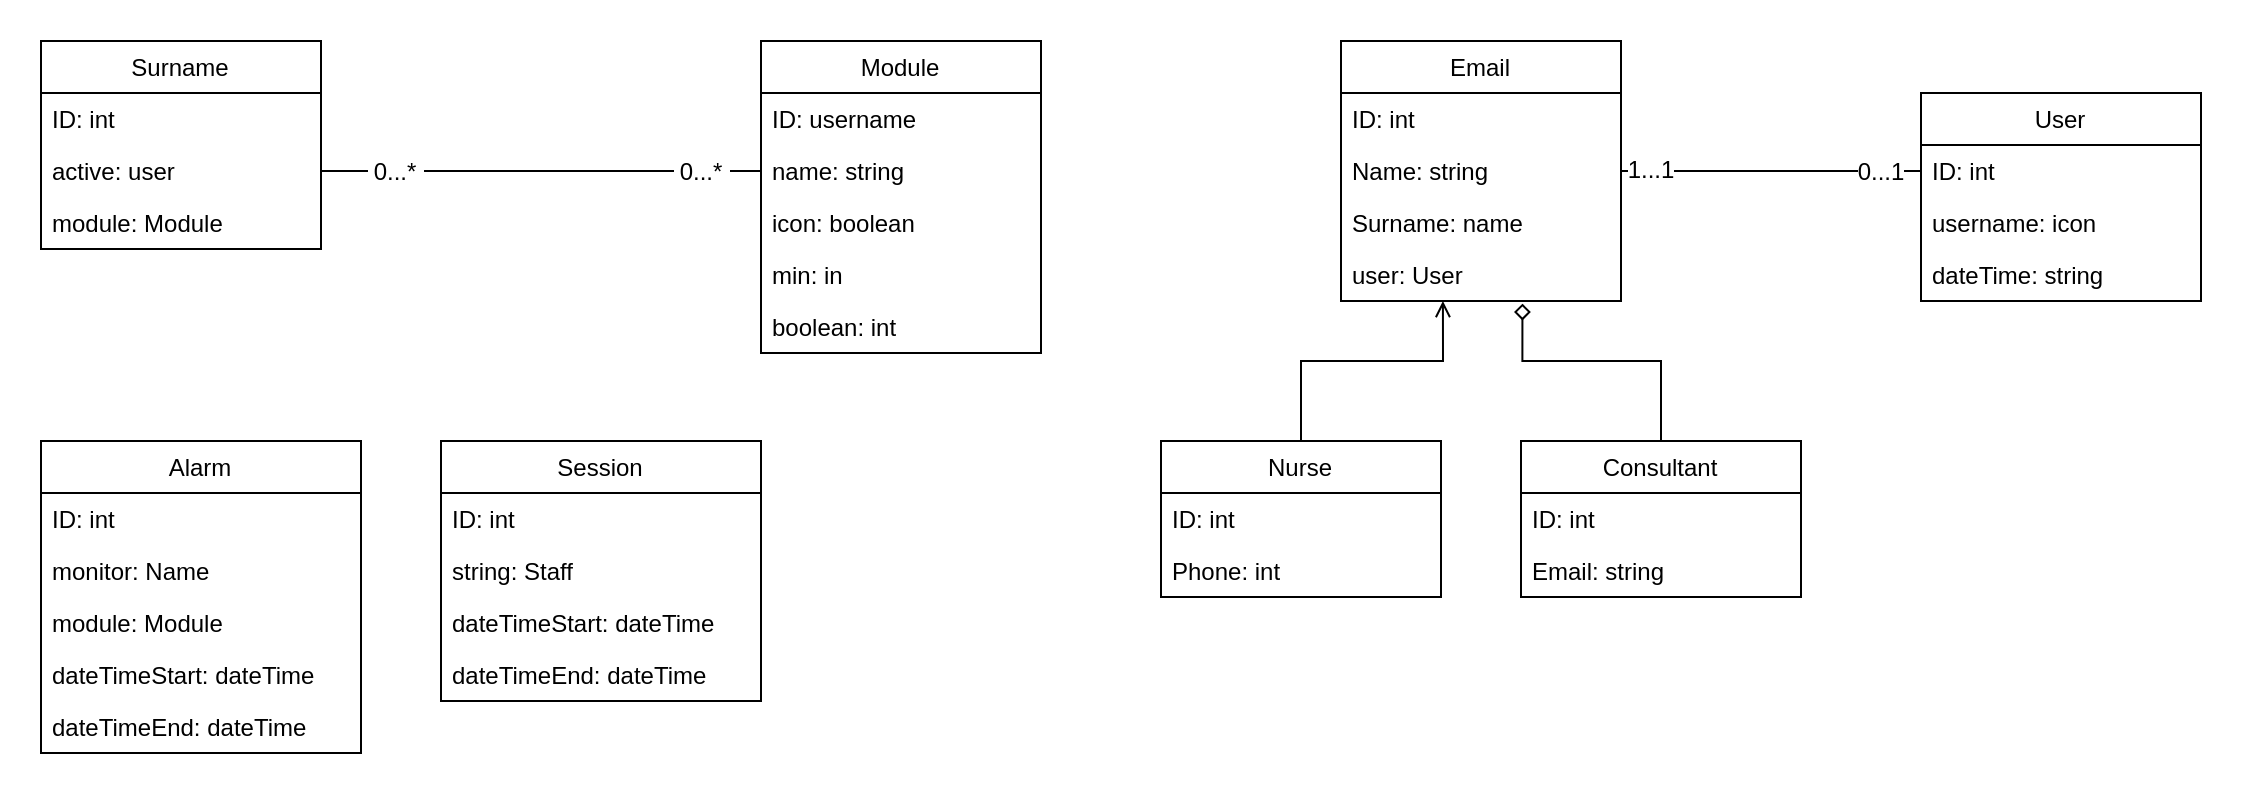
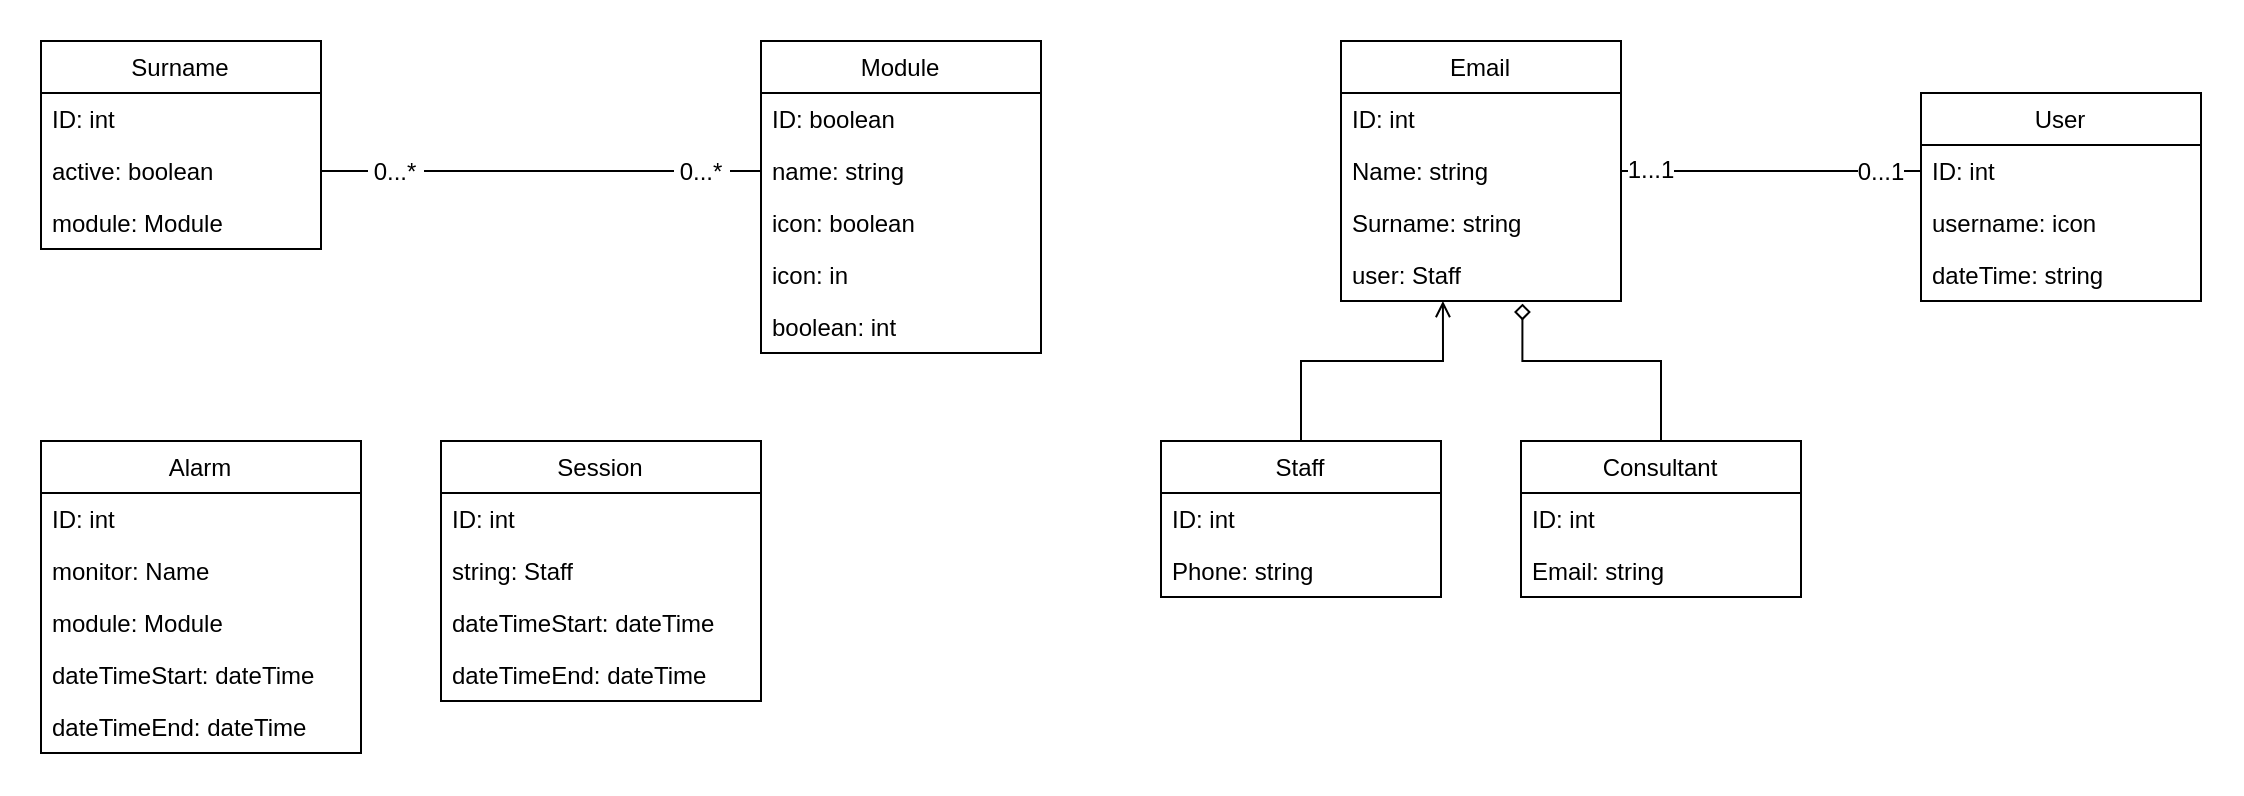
node "ID: username": label "ID: username" -> "ID: boolean"
node "active: user": label "active: user" -> "active: boolean"
node "Surname: name": label "Surname: name" -> "Surname: string"
node "min: in": label "min: in" -> "icon: in"
node "user: User": label "user: User" -> "user: Staff"
node "Nurse": label "Nurse" -> "Staff"
node "Phone: int": label "Phone: int" -> "Phone: string"
